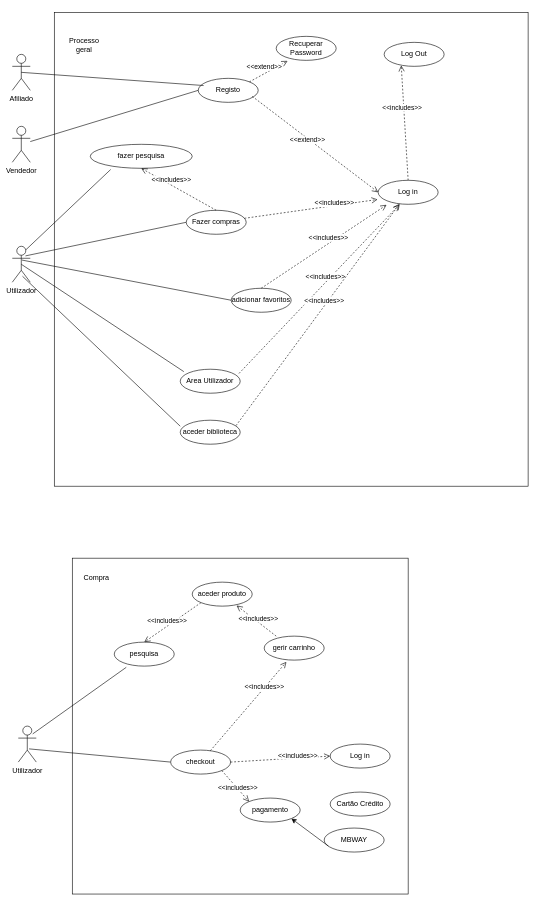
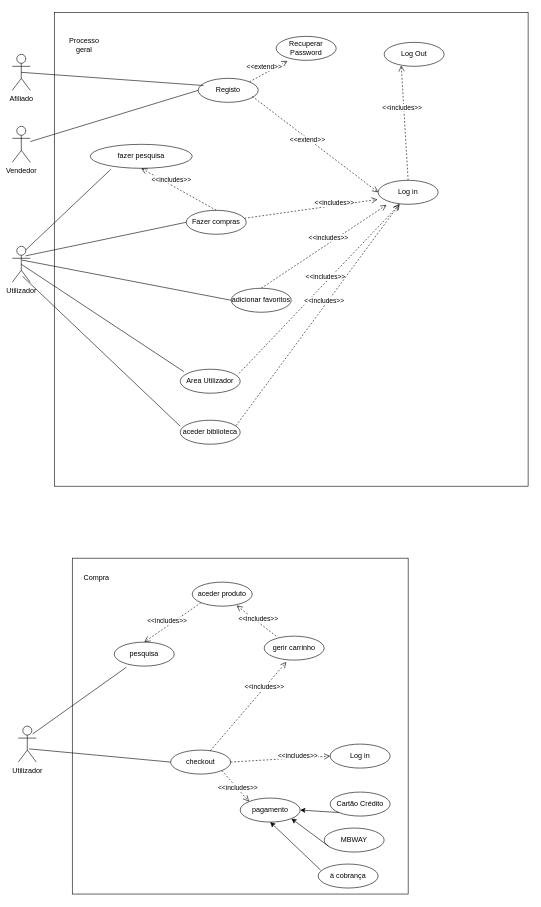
edge "Cartão Crédito" -> "pagamento": added
edge "à cobrança" -> "pagamento": added
node "à cobrança": added
